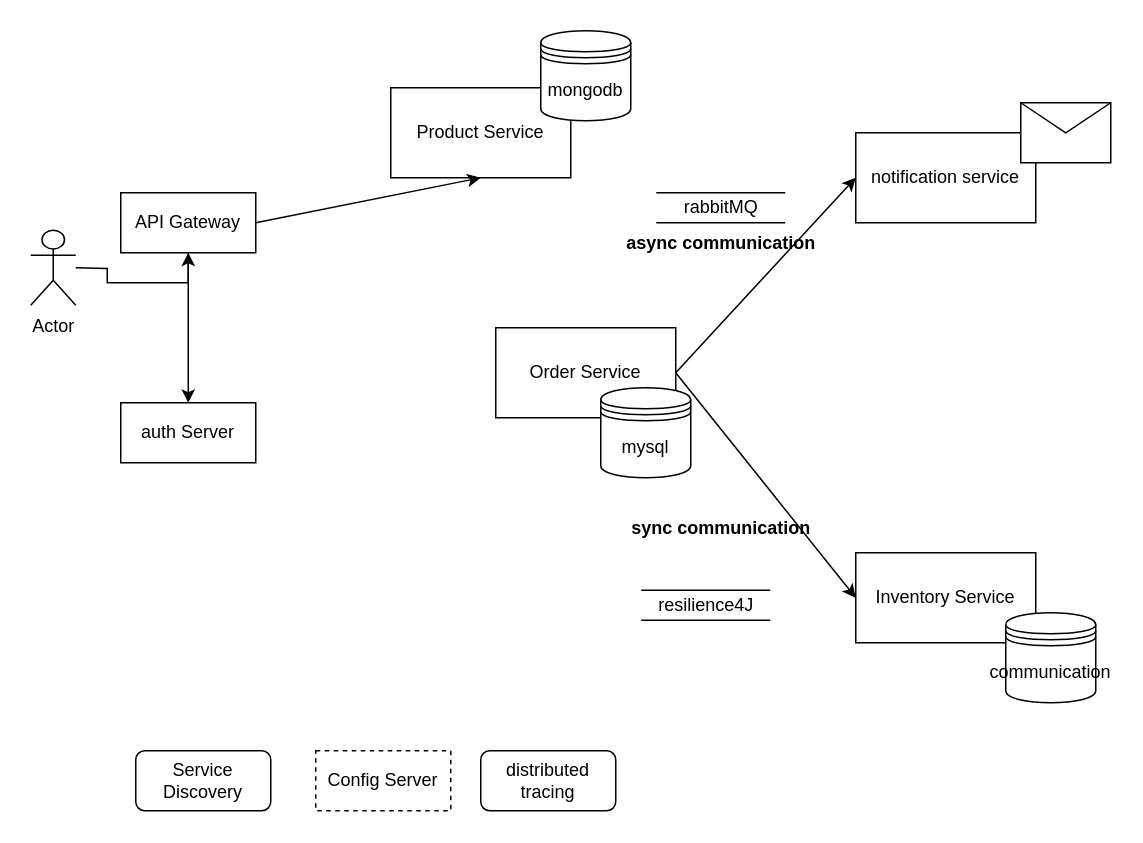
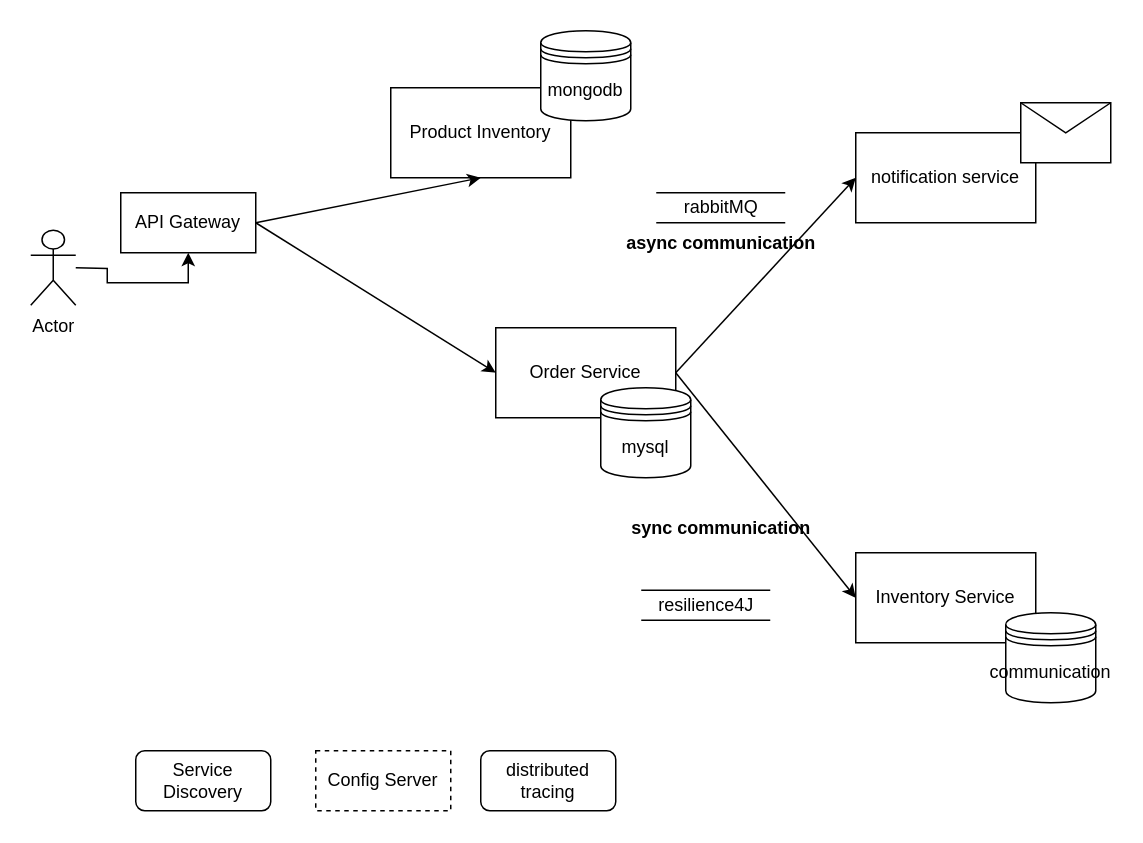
node "Product Service": label "Product Service" -> "Product Inventory"
edge "API Gateway" -> "Order Service": added
edge "API Gateway" -> "auth Server": removed
node "auth Server": removed
